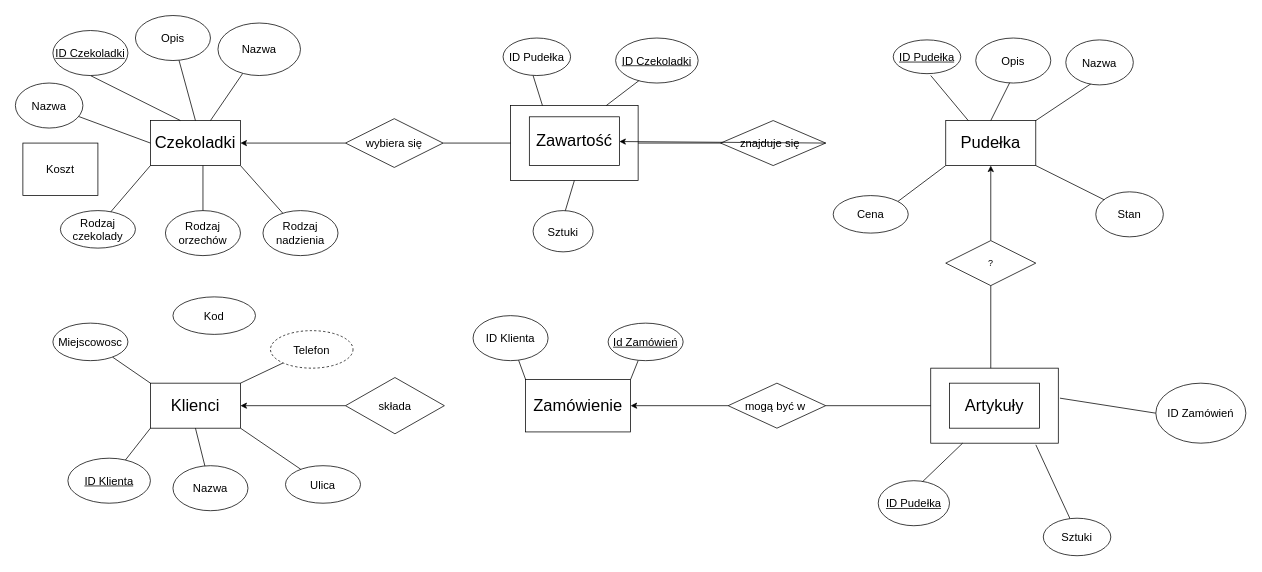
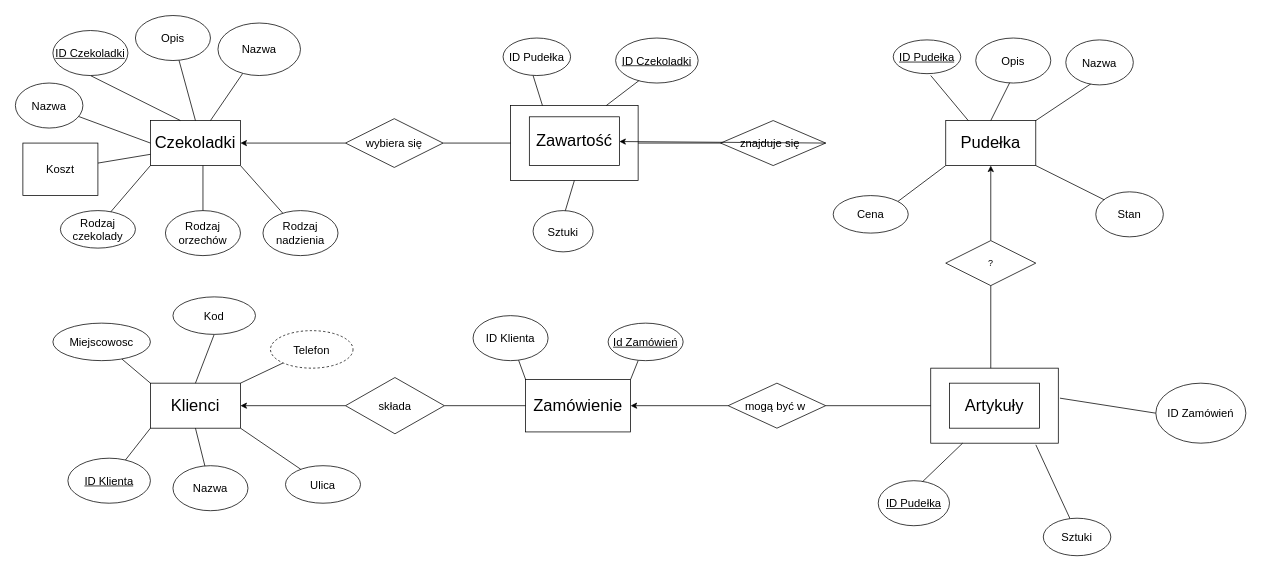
edge "Czekoladki" -- "Koszt": added
node "Miejscowosc": size 75x38 -> 98x38
edge "Kod" -- "Klienci": added
edge "składa" -- "Zamówienie": added
